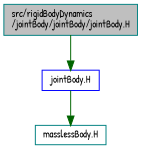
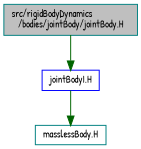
node "src/rigidBodyDynamics /jointBody/jointBody/jointBody.H": label "src/rigidBodyDynamics /jointBody/jointBody/jointBody.H" -> "src/rigidBodyDynamics /bodies/jointBody/jointBody.H"
node "jointBody.H": label "jointBody.H" -> "jointBodyI.H"
